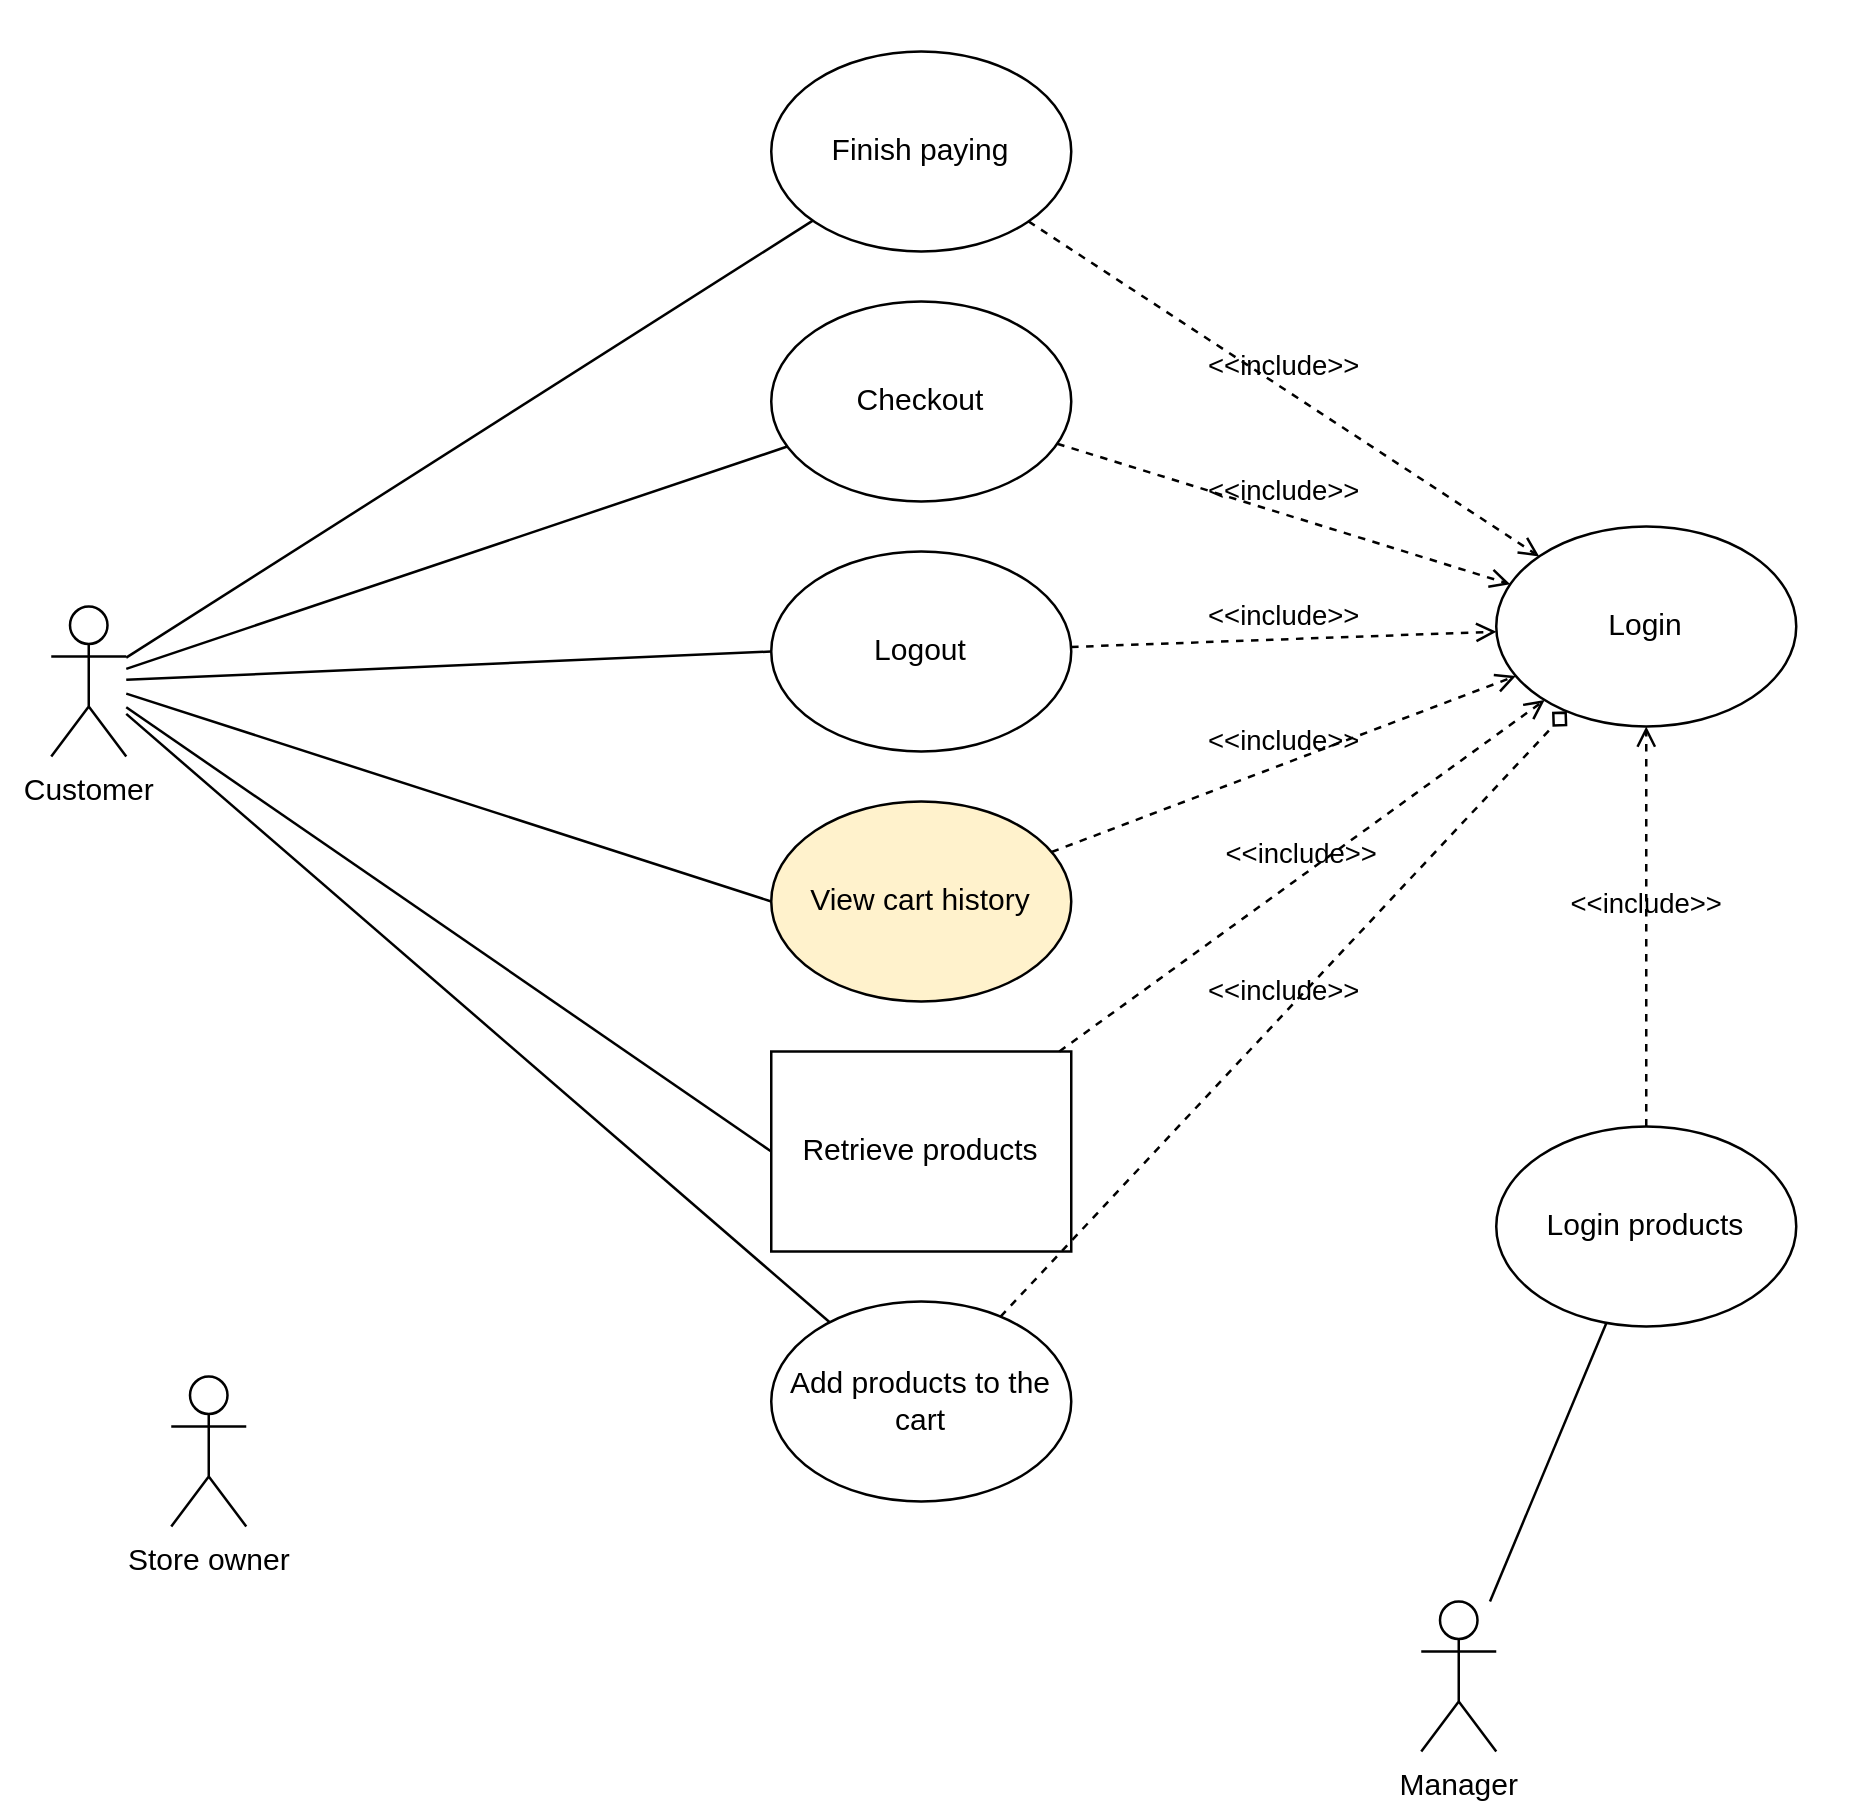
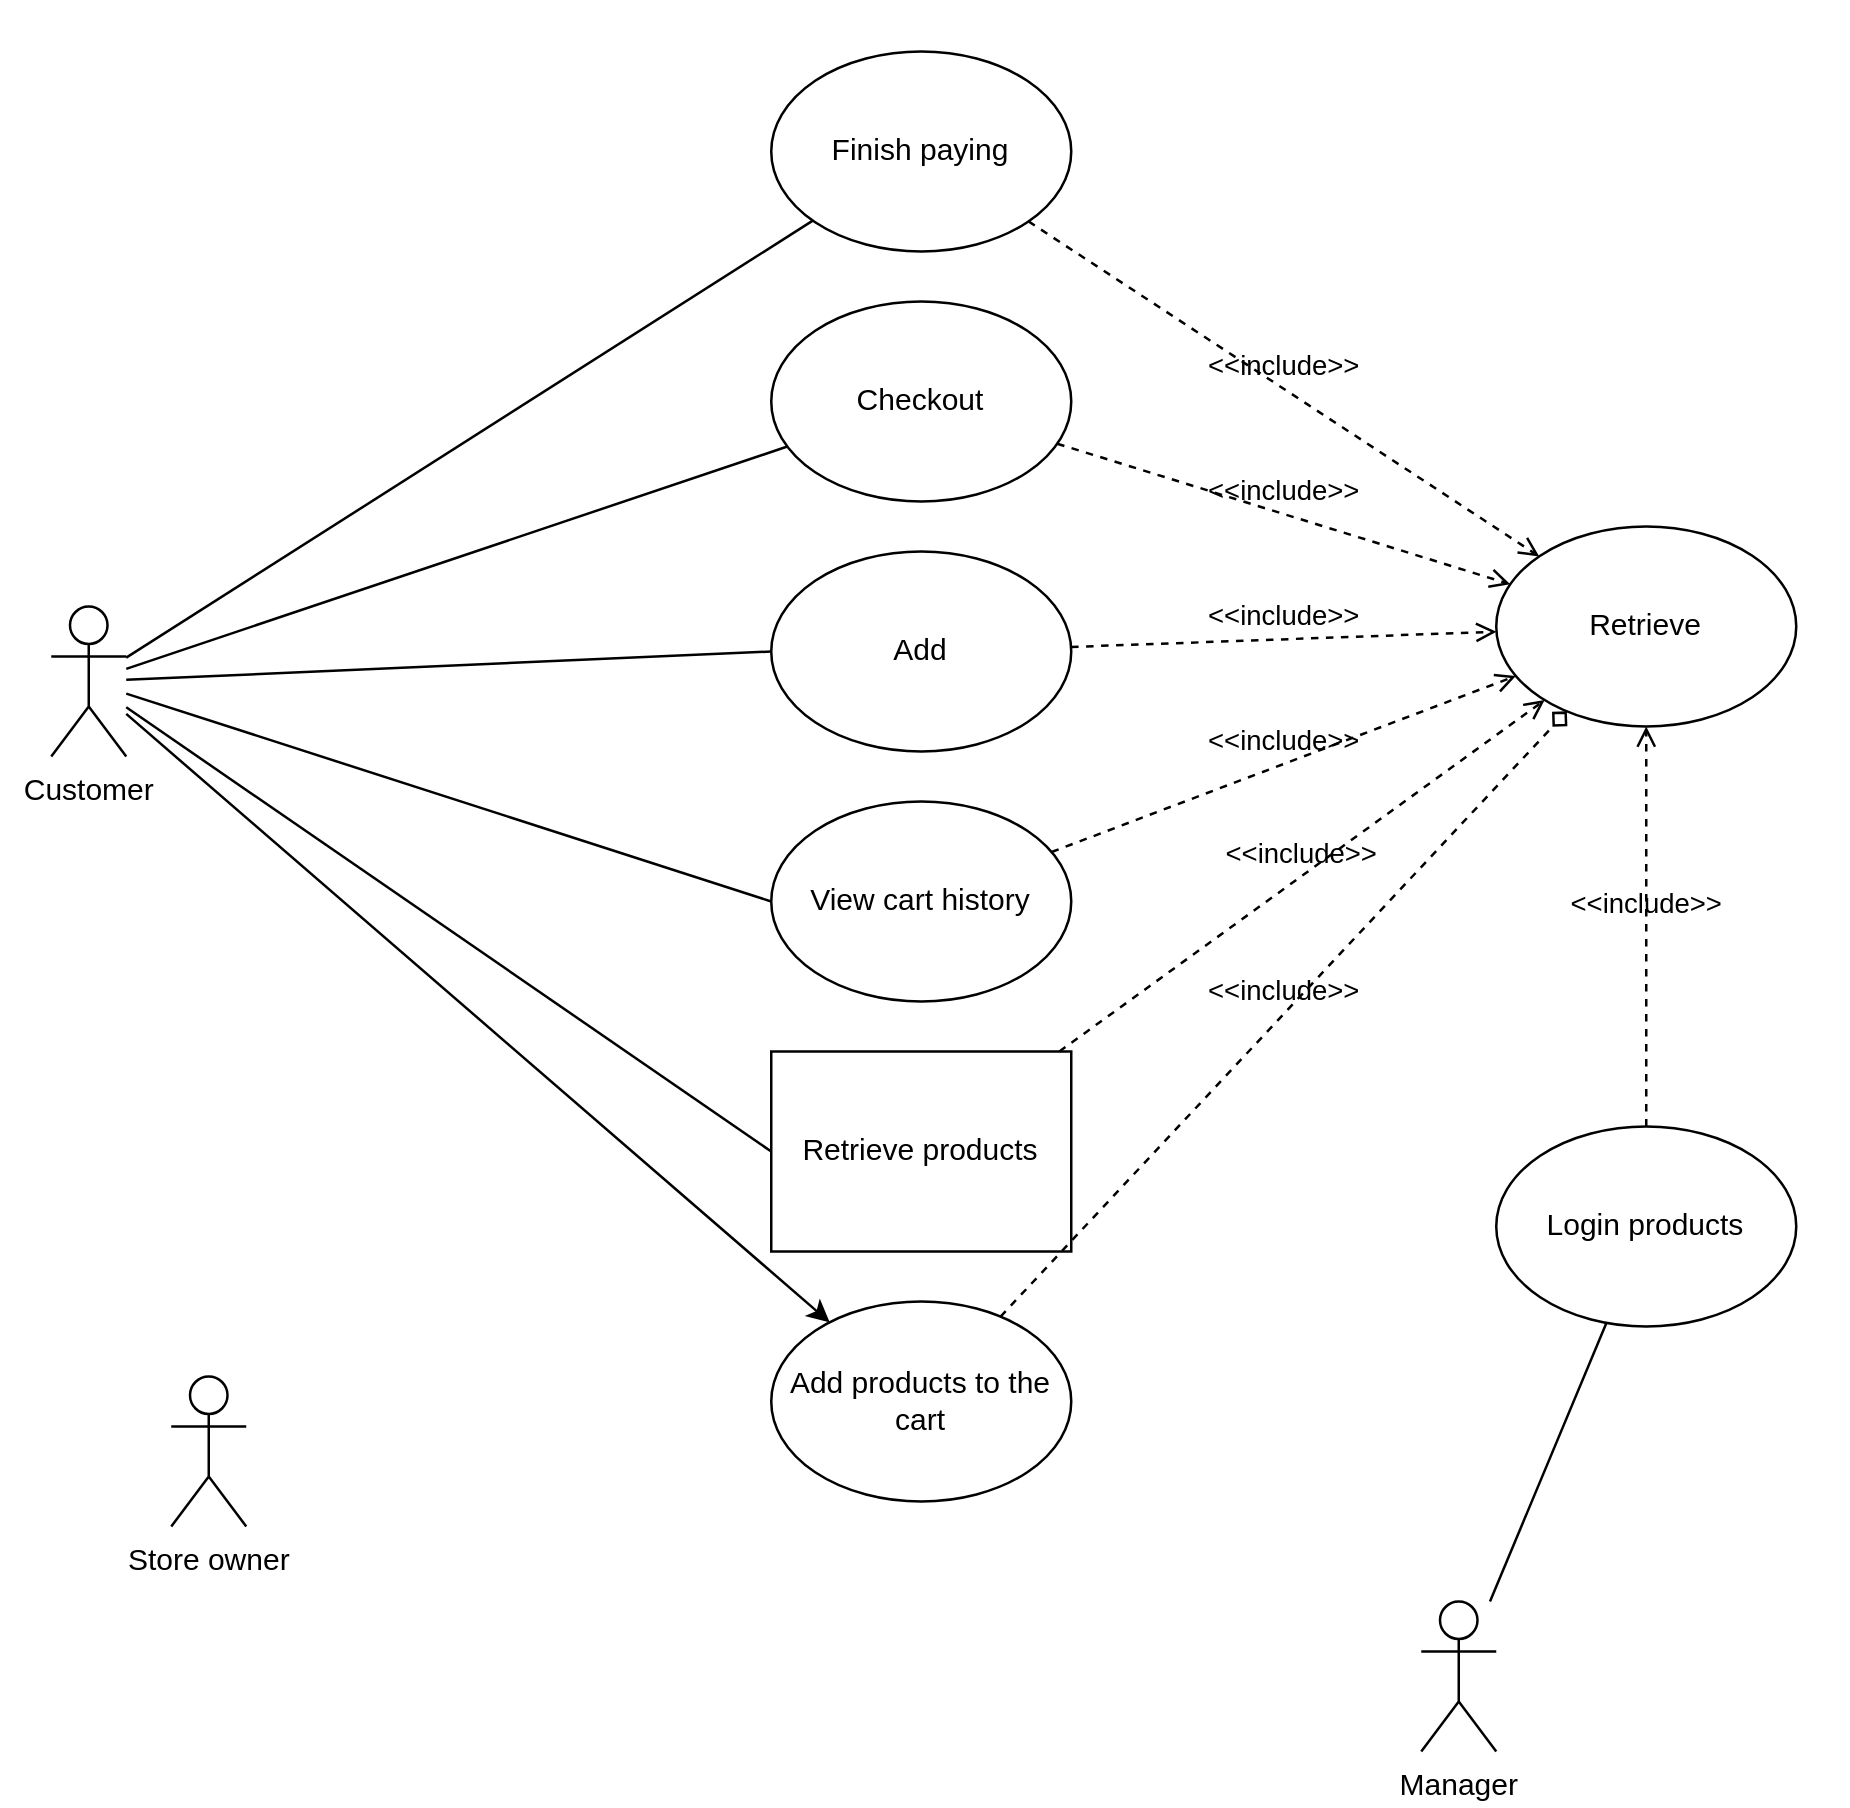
node "Login": label "Login" -> "Retrieve"
node "Logout": label "Logout" -> "Add"
node "View cart history": fillcolor #fff2cc -> #ffffff
edge "Customer" -- "Add products to the cart": arrowhead none -> classic
